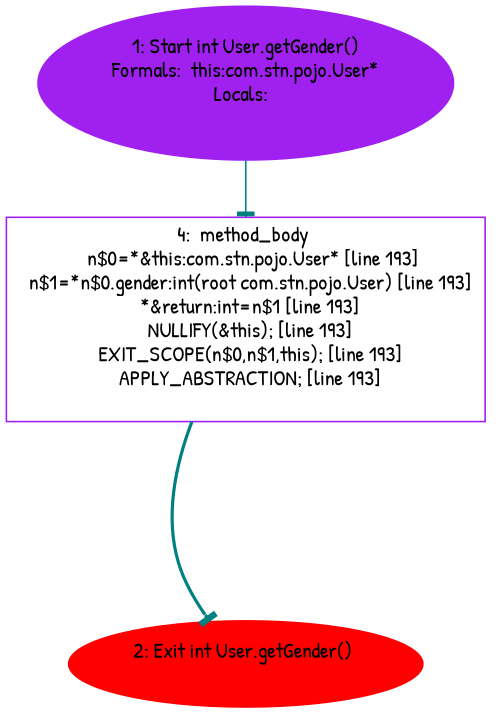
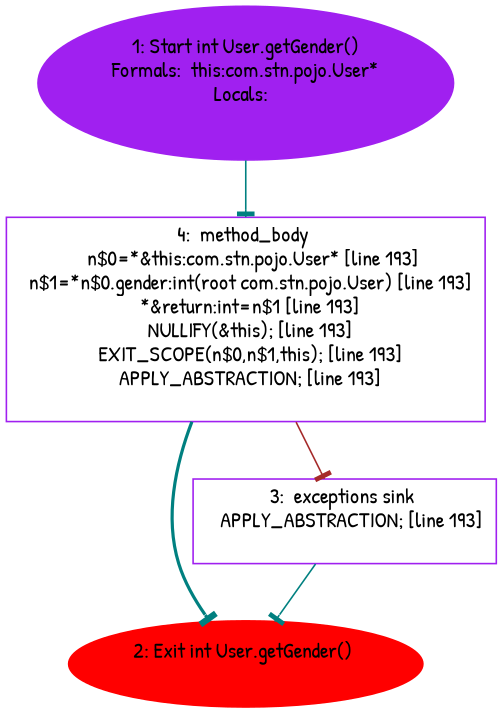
node "3:  exceptions sink APPLY_ABSTRACTION; [line 193]": added
